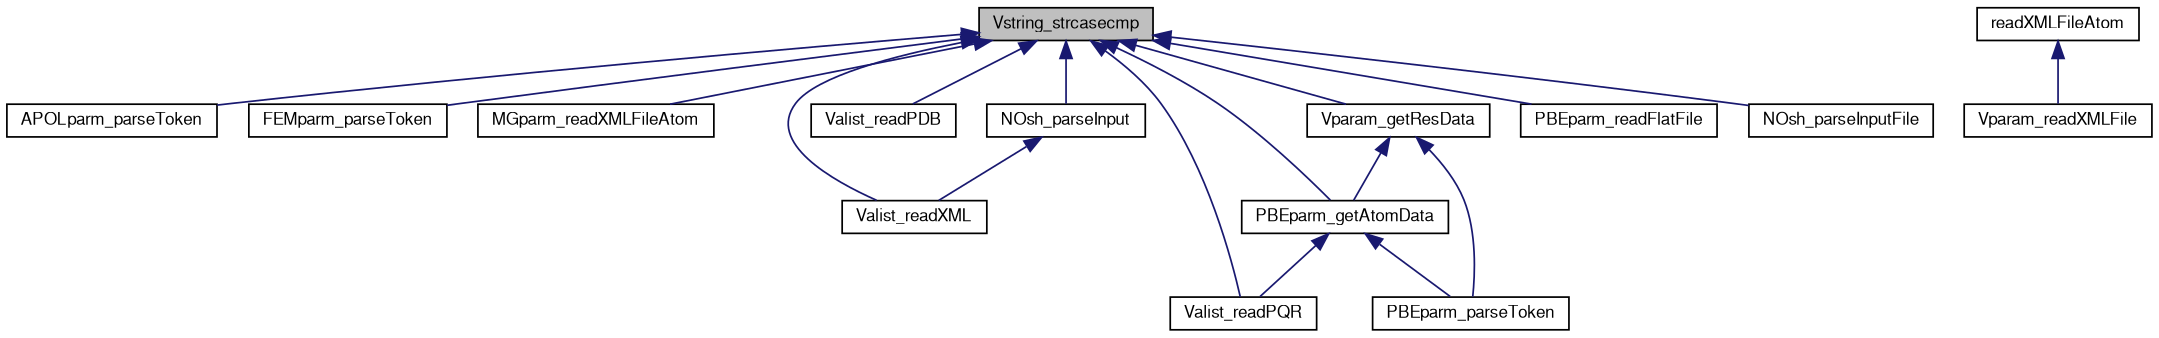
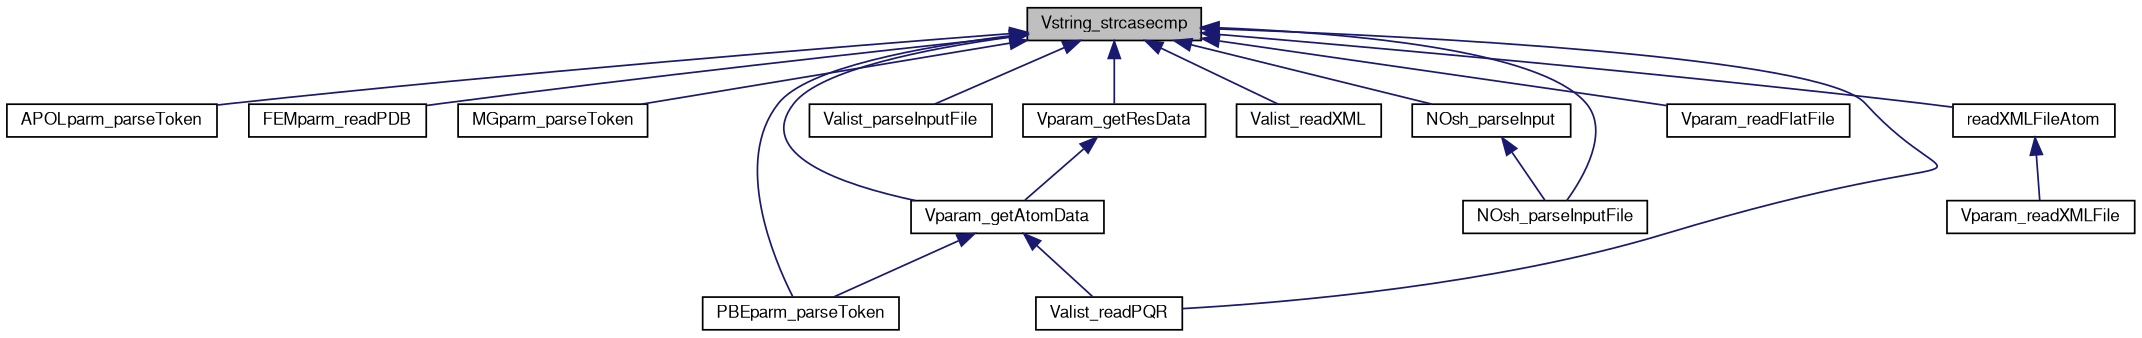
edge "readXMLFileAtom" -> "Vstring_strcasecmp": added
node "FEMparm_parseToken": label "FEMparm_parseToken" -> "FEMparm_readPDB"
node "MGparm_readXMLFileAtom": label "MGparm_readXMLFileAtom" -> "MGparm_parseToken"
node "Valist_readPDB": label "Valist_readPDB" -> "Valist_parseInputFile"
node "PBEparm_readFlatFile": label "PBEparm_readFlatFile" -> "Vparam_readFlatFile"
edge "Valist_readXML" -> "NOsh_parseInput": now "NOsh_parseInputFile" -> "NOsh_parseInput"
node "PBEparm_getAtomData": label "PBEparm_getAtomData" -> "Vparam_getAtomData"
edge "PBEparm_parseToken" -> "Vparam_getResData": now "PBEparm_parseToken" -> "Vstring_strcasecmp"
